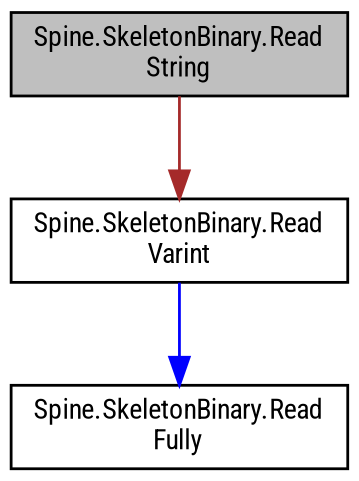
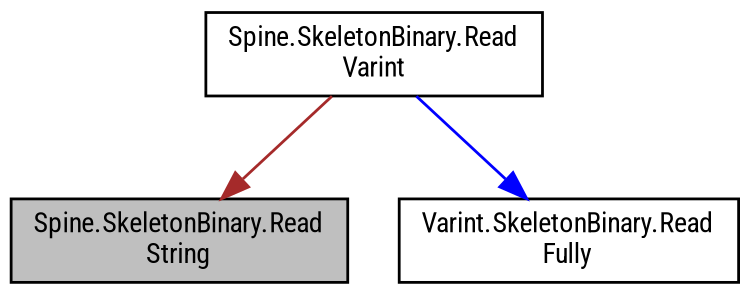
edge "Spine.SkeletonBinary.Read String" -> "Spine.SkeletonBinary.Read Varint": reversed
node "Spine.SkeletonBinary.Read Fully": label "Spine.SkeletonBinary.Read Fully" -> "Varint.SkeletonBinary.Read Fully"
